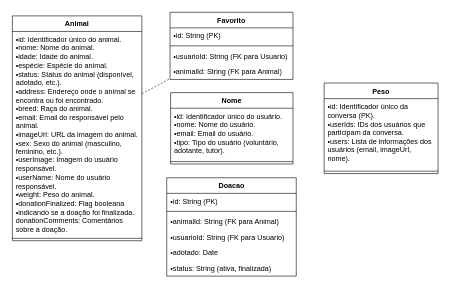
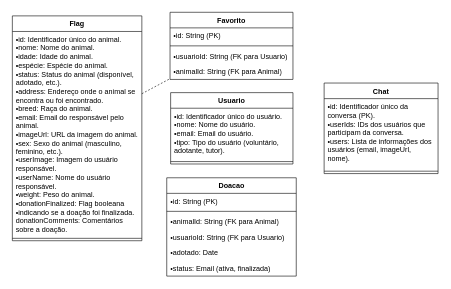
node "Animal": label "Animal" -> "Flag"
node "Peso": label "Peso" -> "Chat"
node "Nome": label "Nome" -> "Usuario"
node "•status: String (ativa, finalizada)": label "•status: String (ativa, finalizada)" -> "•status: Email (ativa, finalizada)"
